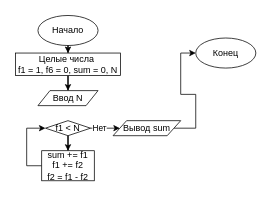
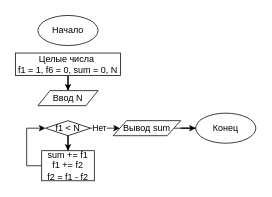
edge "Начало" -> "Целые числа f1 = 1, f6 = 0, sum = 0, N": removed
node "Конец": moved (225, 53) -> (225, 128)
